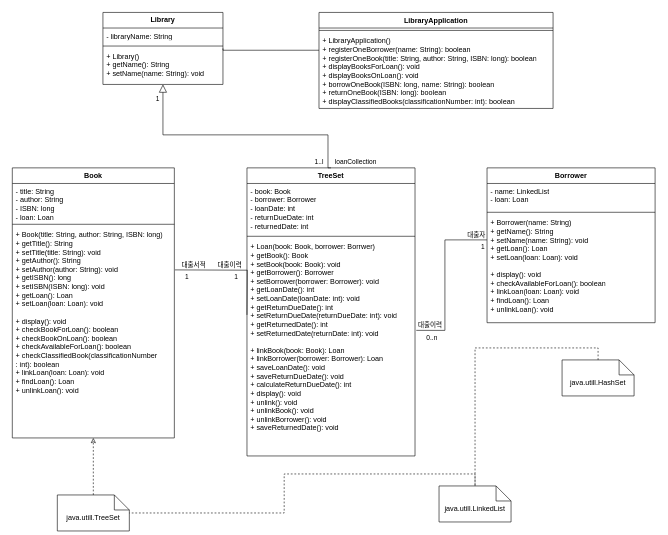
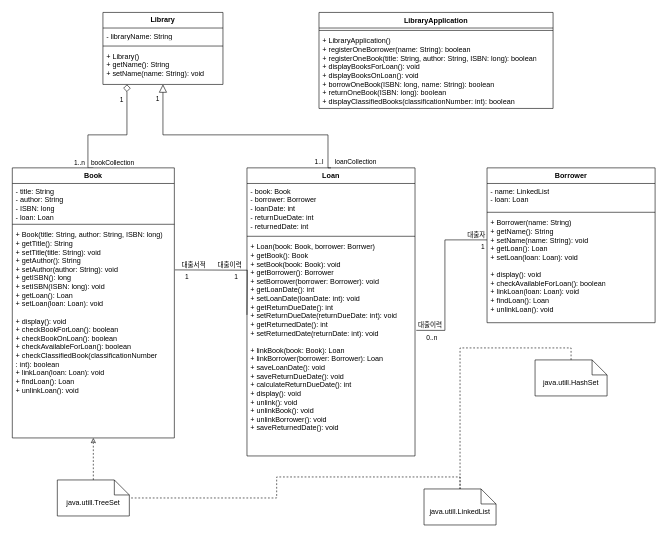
edge "Library" -- "LibraryApplication": removed
edge "Book" -> "Library": added, labels "bookCollection", "1..n", "1"
node "TreeSet": label "TreeSet" -> "Loan"
node "java.utill.HashSet": moved (598, 378) -> (571, 378)
node "java.utill.LinkedList": moved (475, 504) -> (460, 507)
node "java.utill.TreeSet": moved (93, 513) -> (93, 498)
